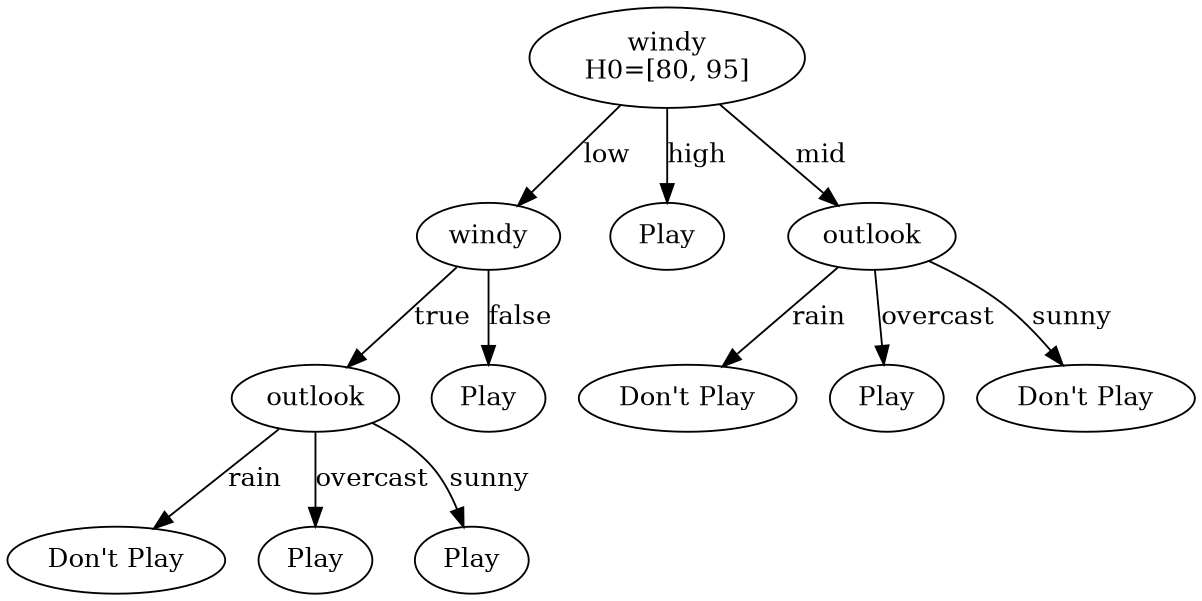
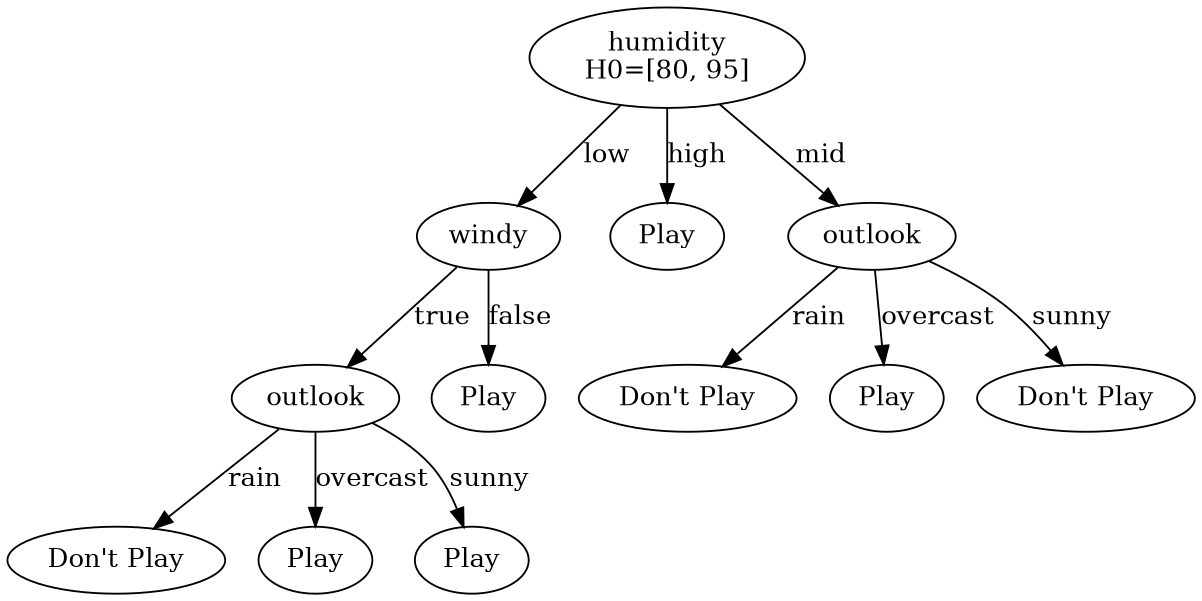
node "windy H0=[80, 95]": label "windy H0=[80, 95]" -> "humidity H0=[80, 95]"
